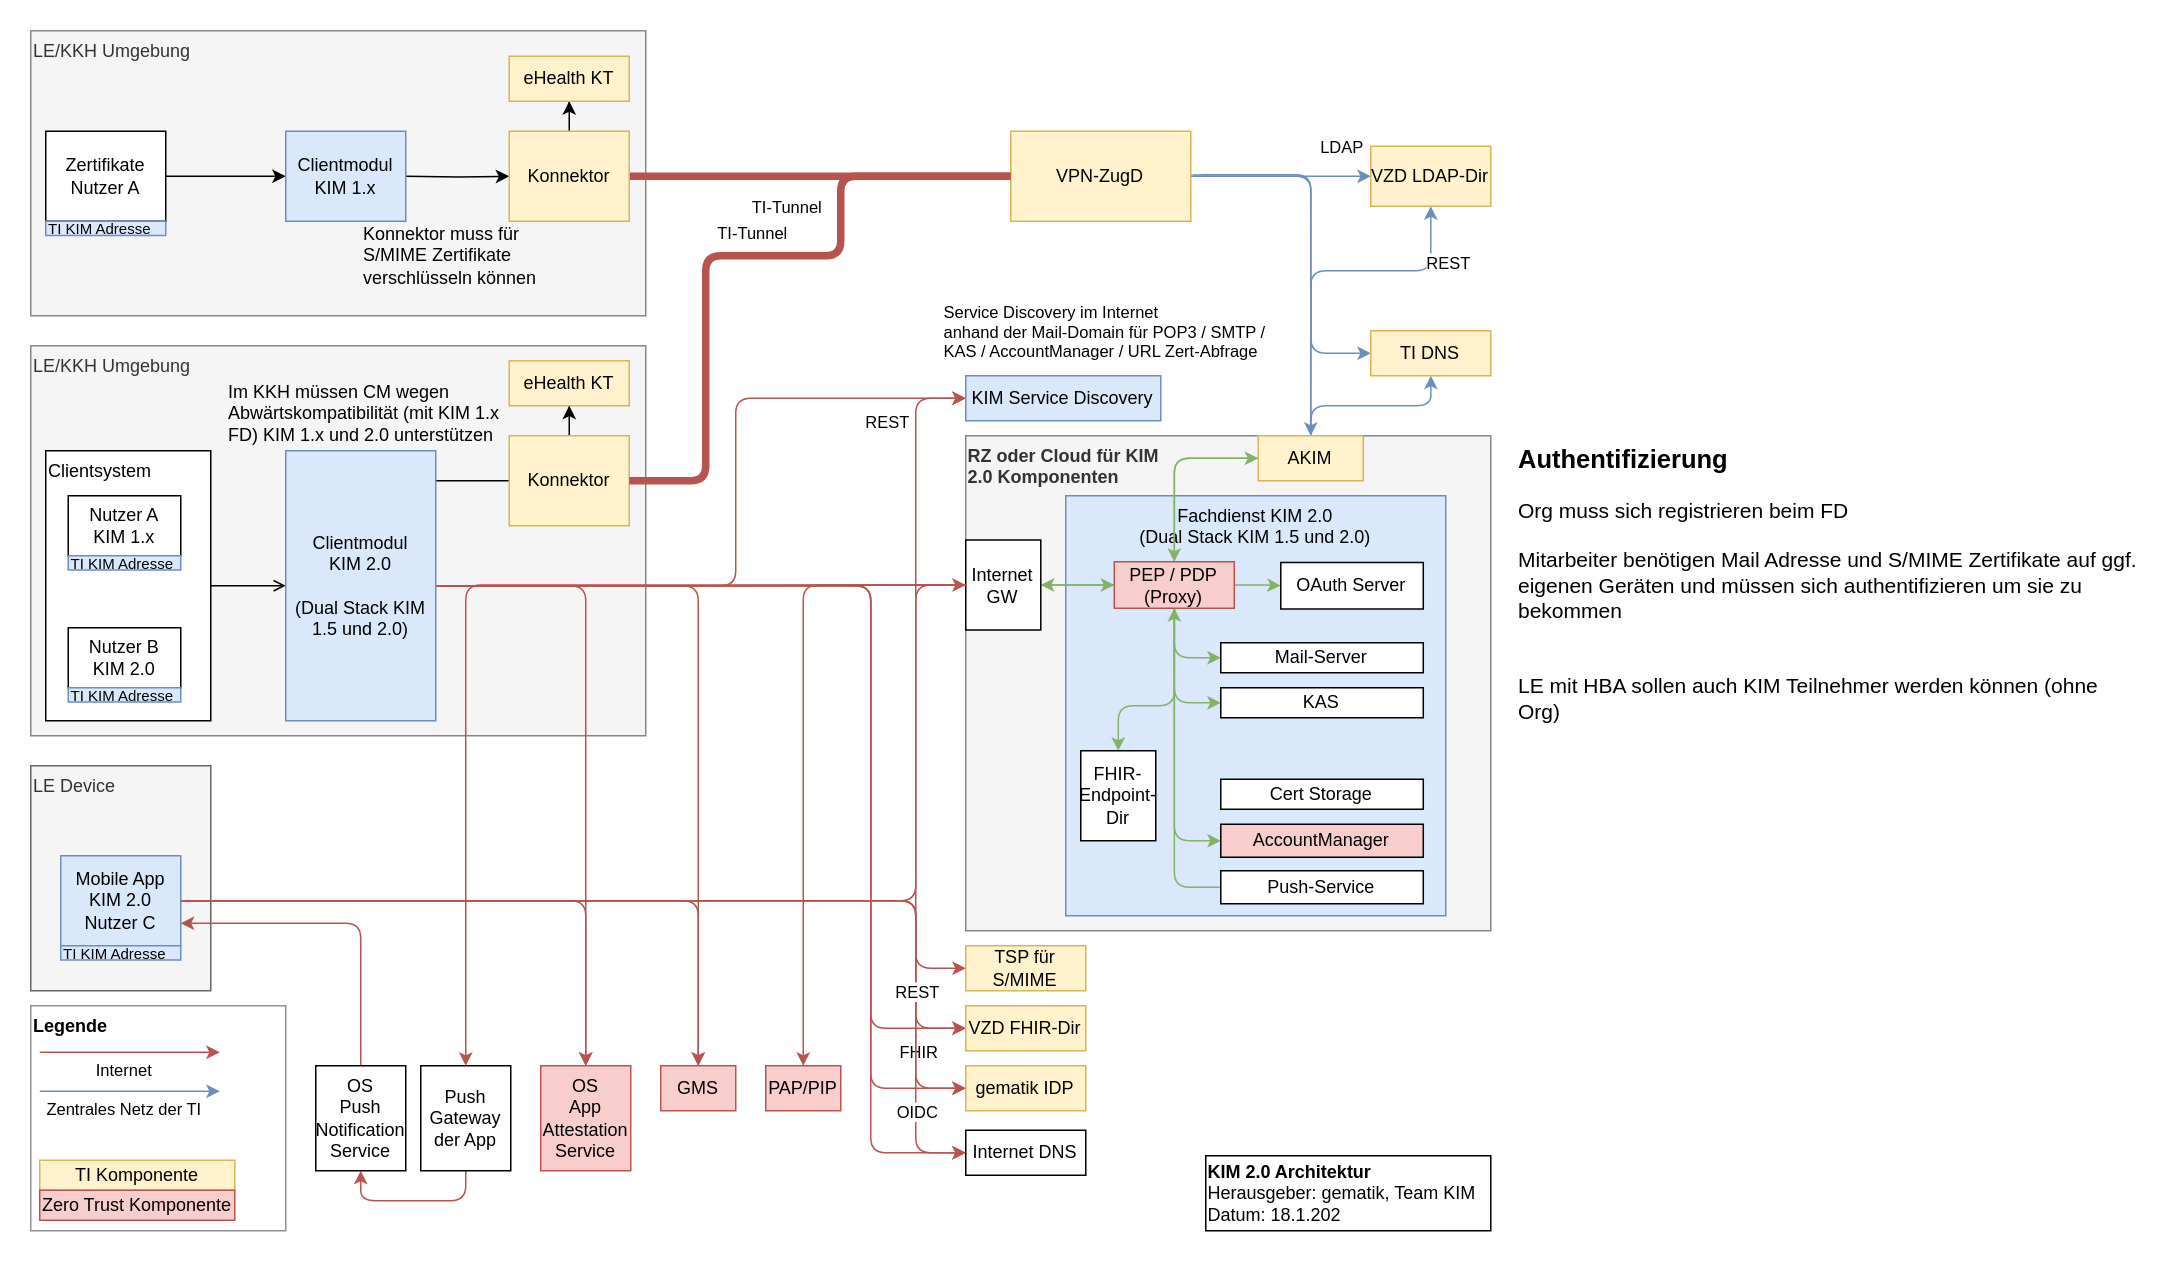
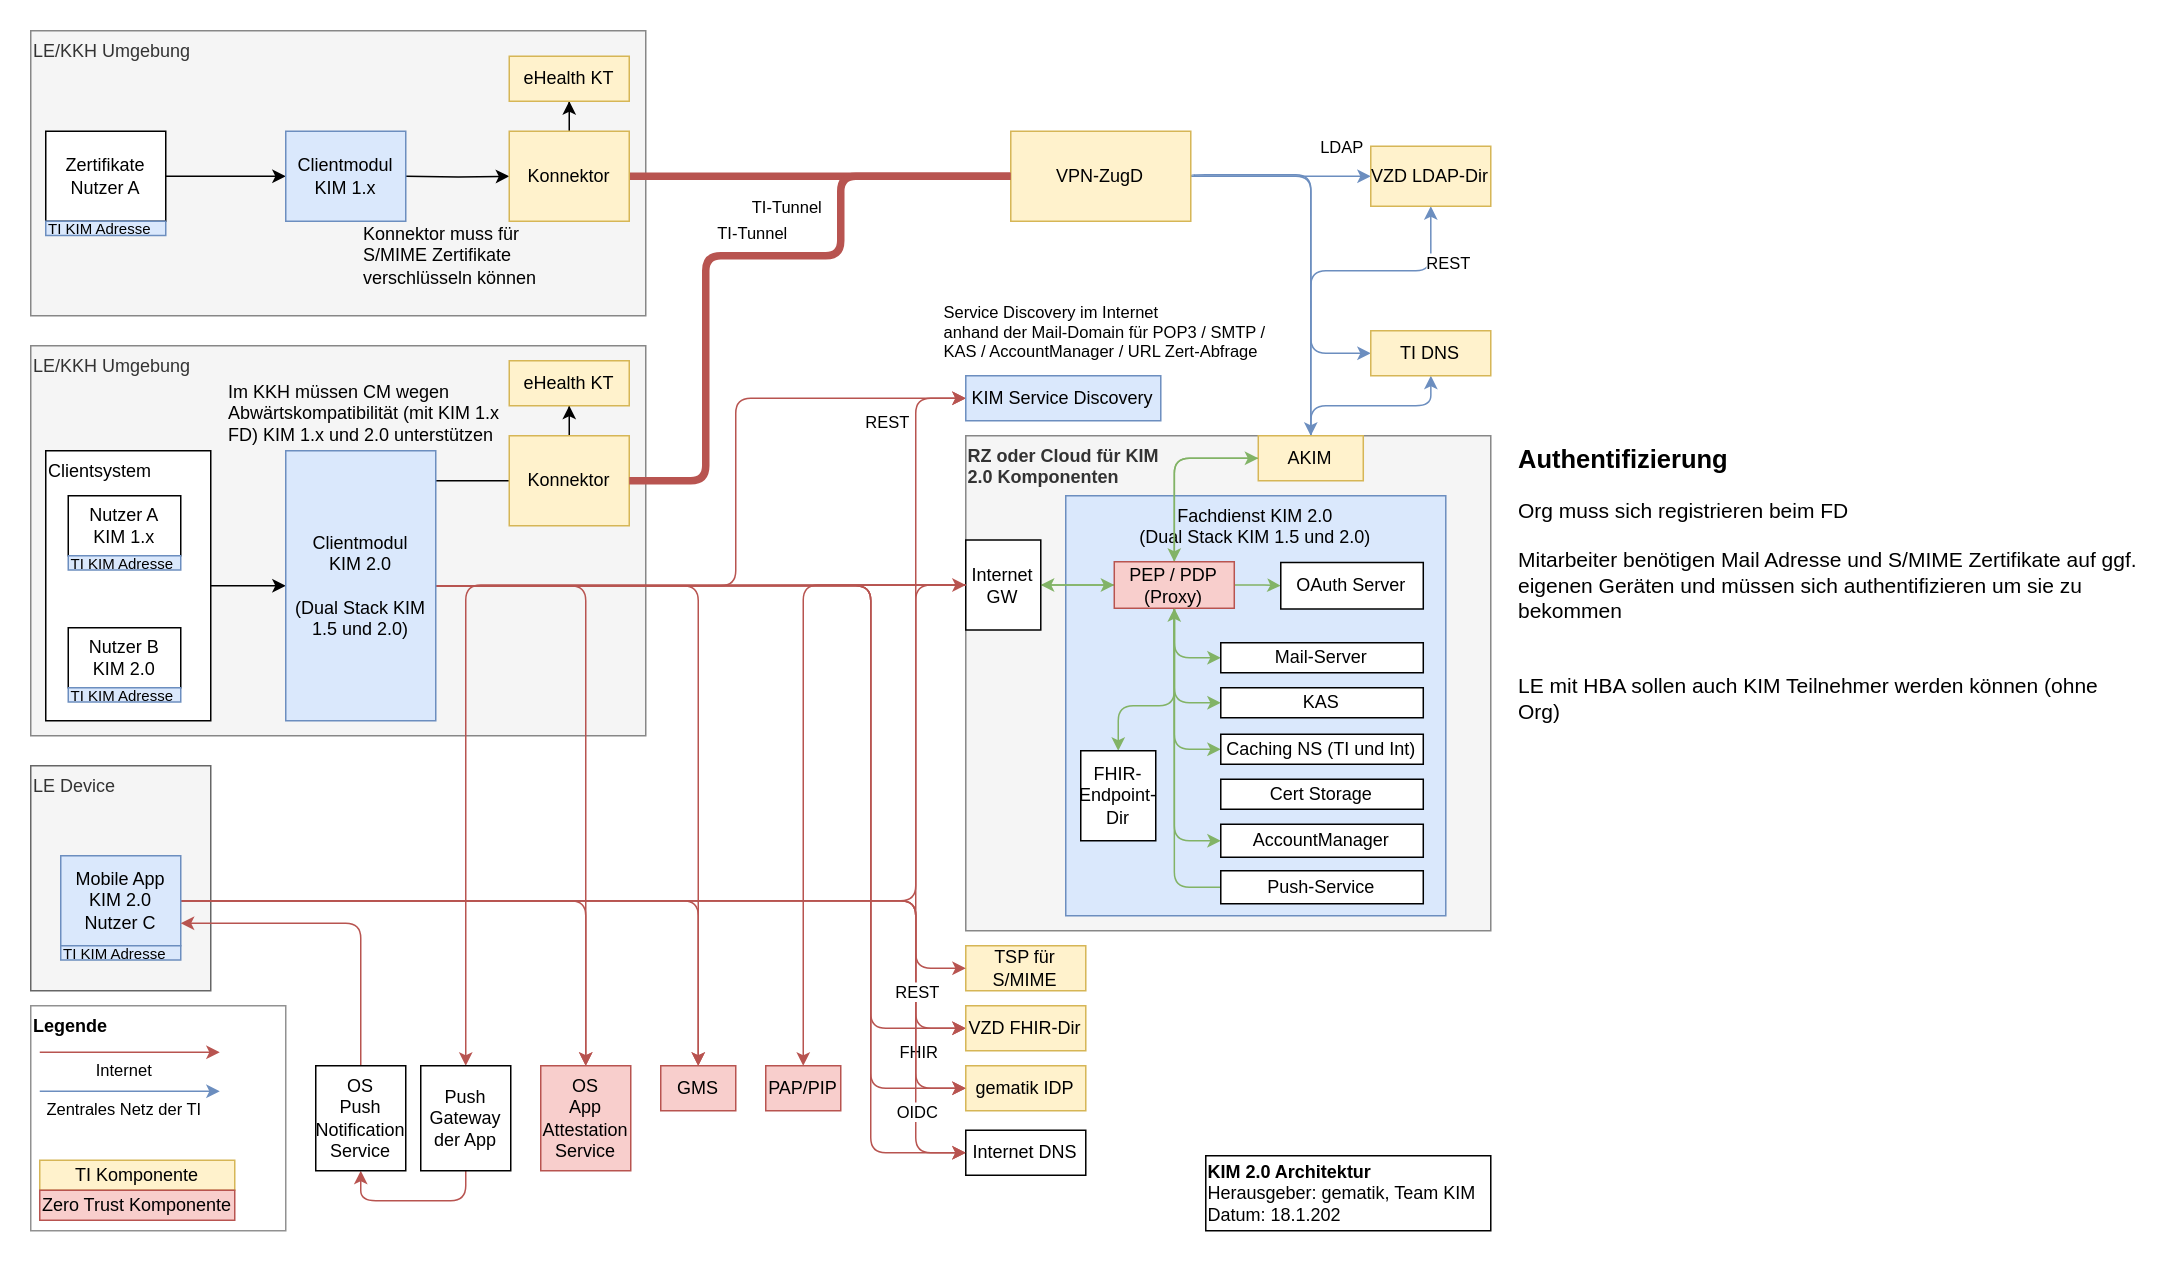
edge "Clientsystem" -> "ClientmodulKIM 2.0 (Dual Stack KIM 1.5 und 2.0)": arrowhead open -> classic
edge "PEP / PDP (Proxy)" -> "Caching NS (TI und Int)": added
node "Caching NS (TI und Int)": added
node "AccountManager": fillcolor #f8cecc -> #ffffff
